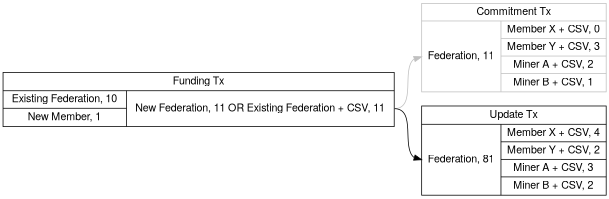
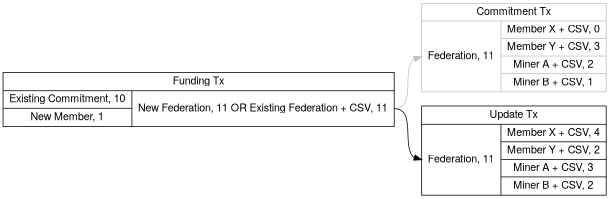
node "Funding Tx": text "Existing Federation, 10" -> "Existing Commitment, 10"
node "Update Tx": text "Federation, 81" -> "Federation, 11"
